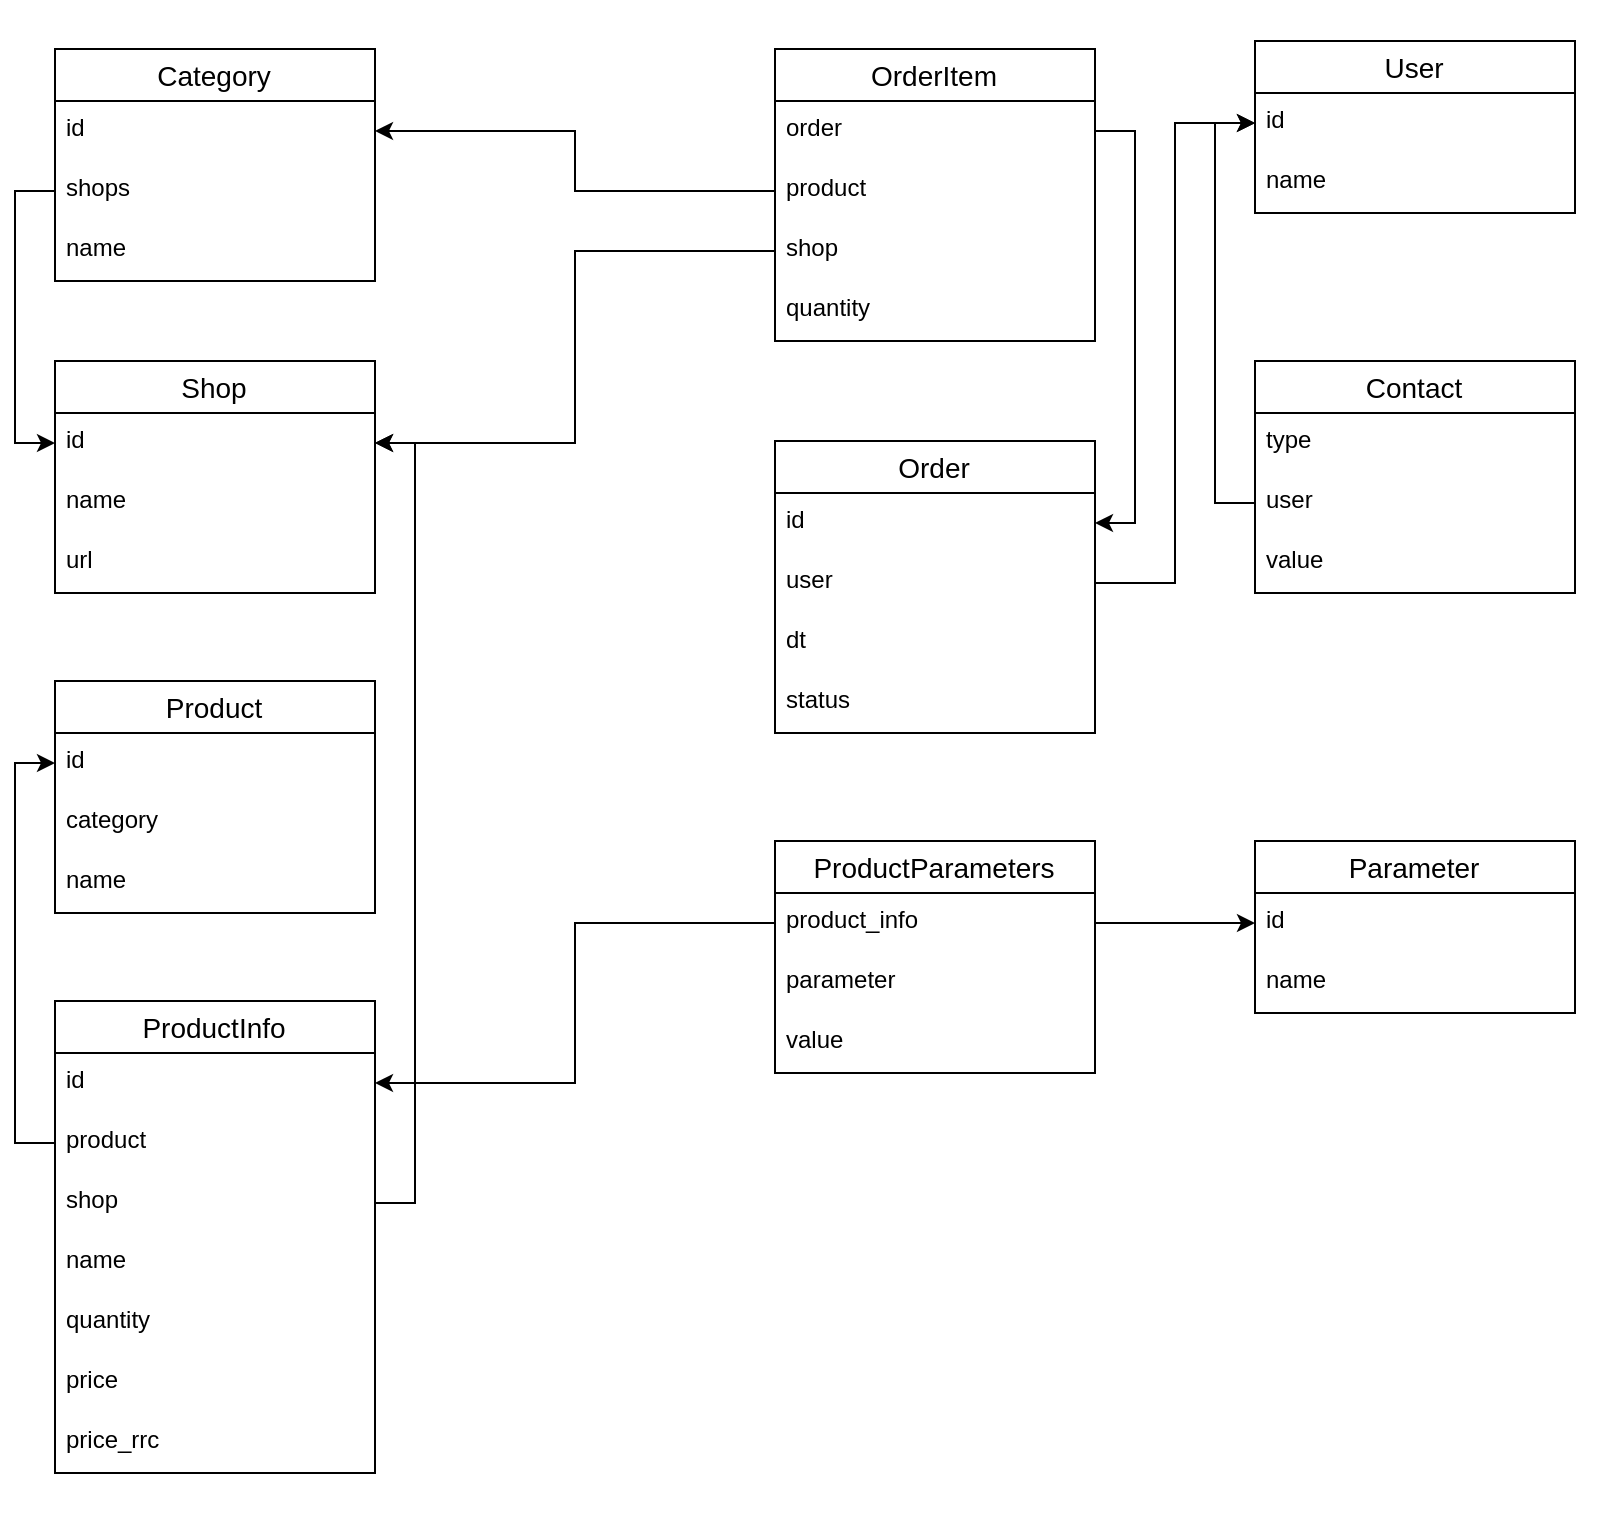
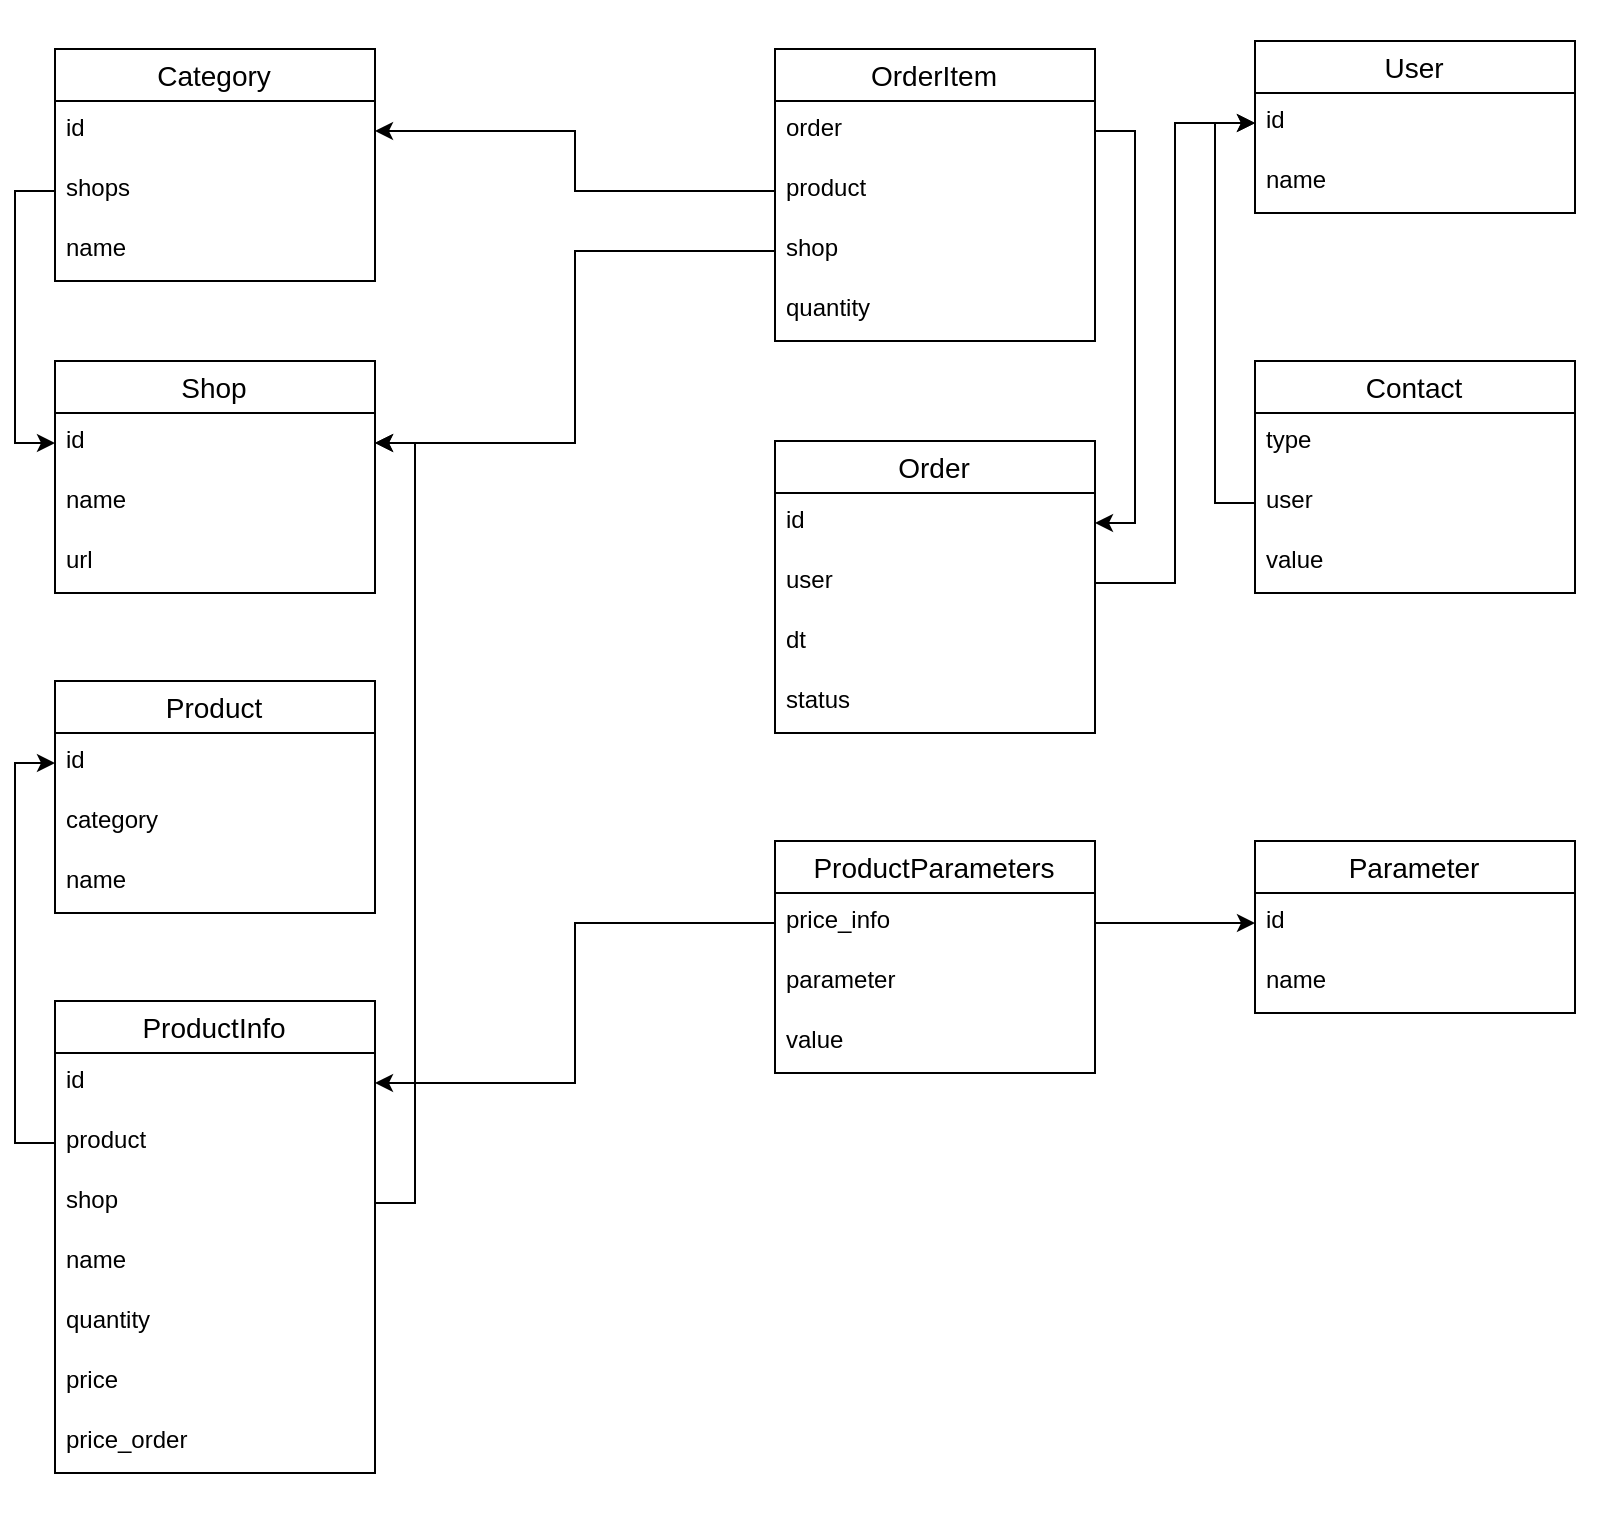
node "product_info": label "product_info" -> "price_info"
node "price_rrc": label "price_rrc" -> "price_order"
